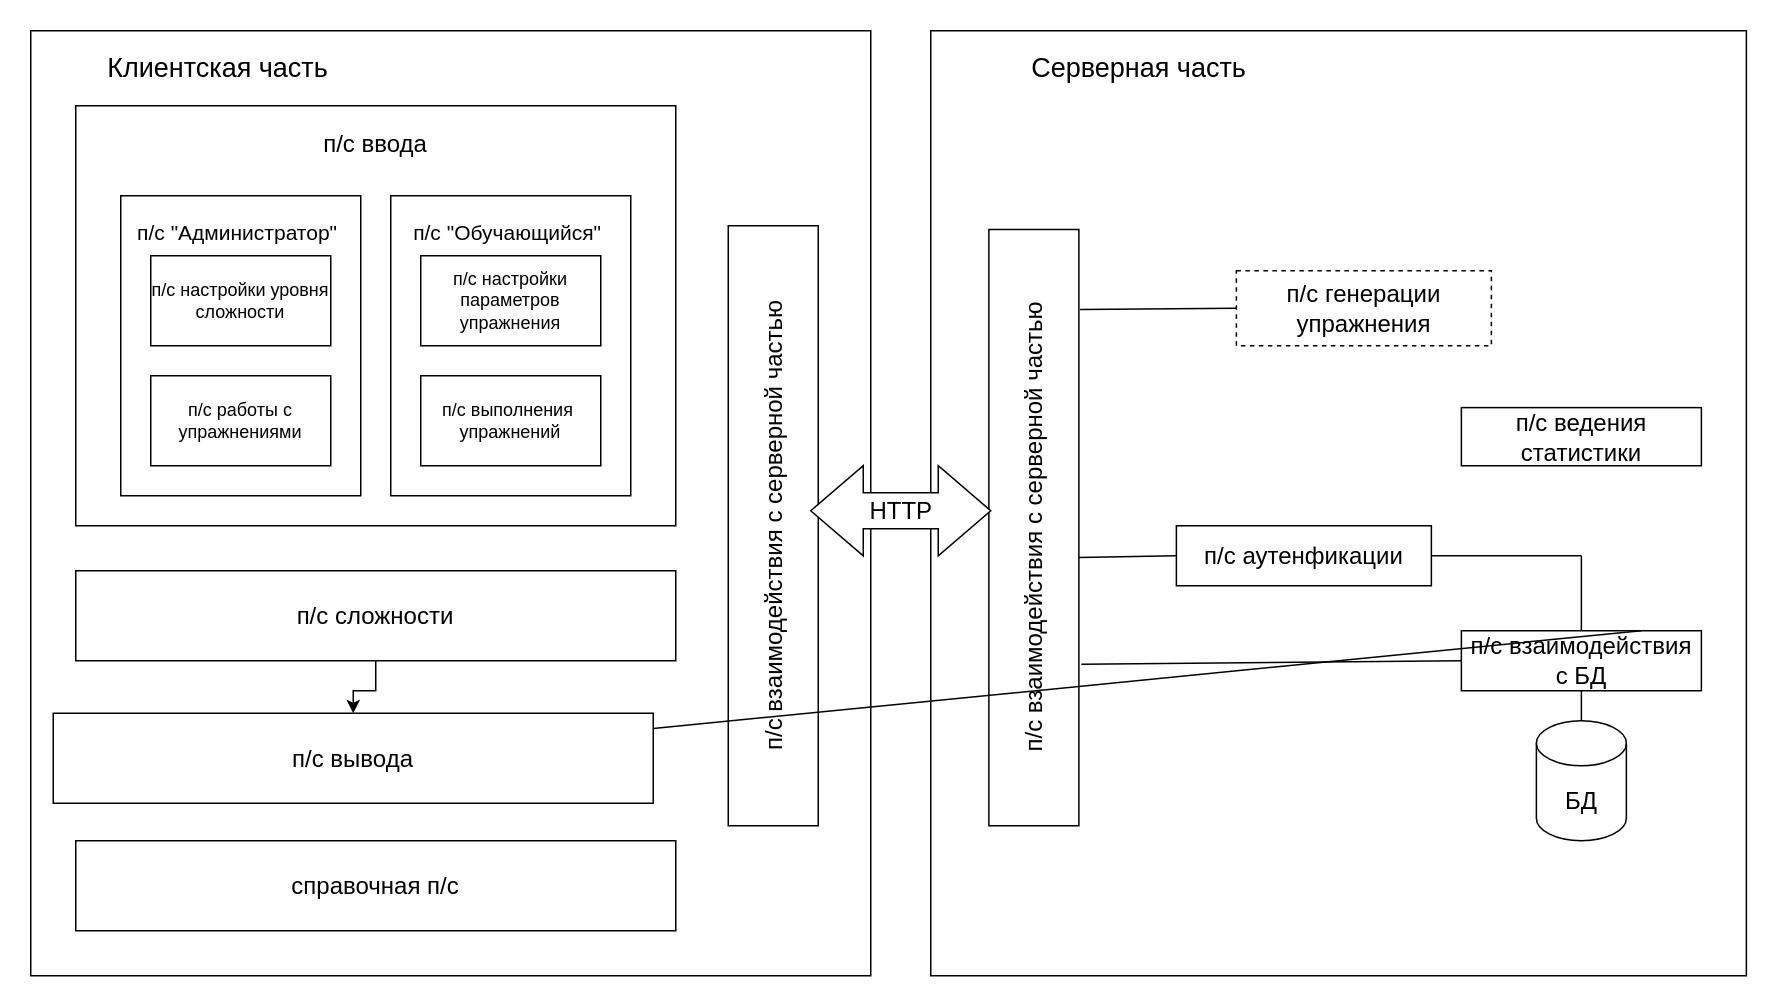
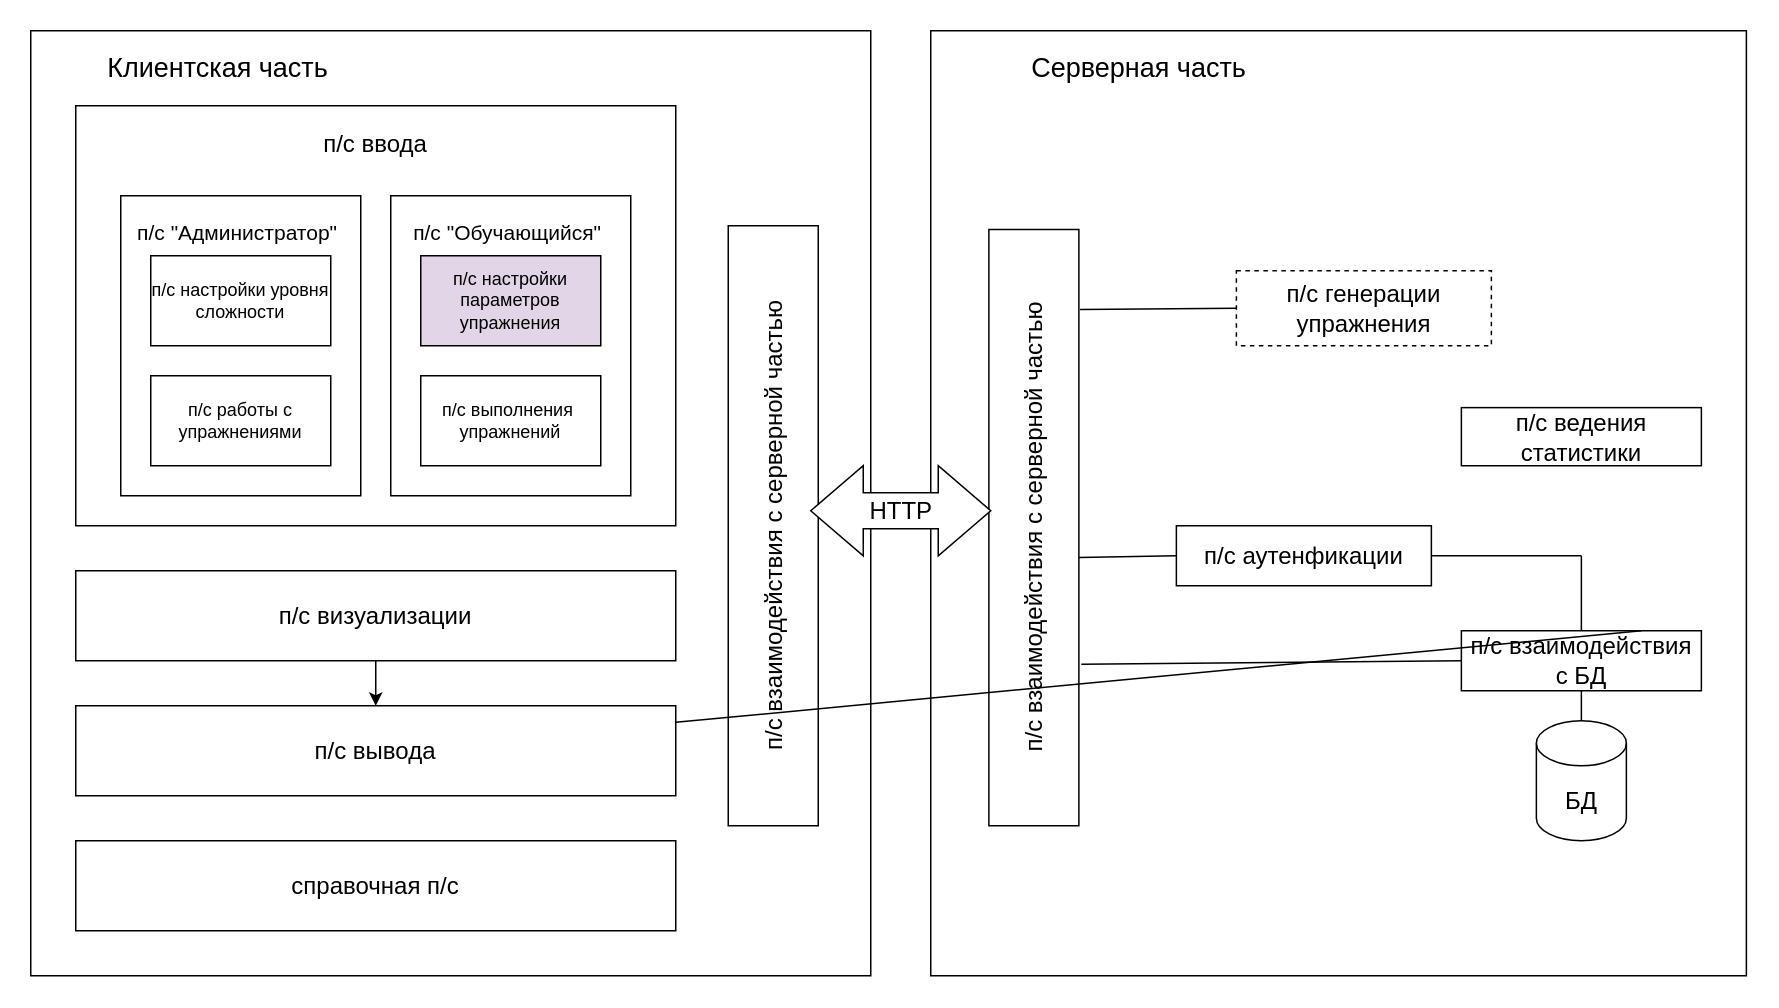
node "п/с настройки параметров упражнения": fillcolor #ffffff -> #e1d5e7
node "п/с сложности": label "п/с сложности" -> "п/с визуализации"
node "п/с вывода": moved (353, 758) -> (376, 751)
